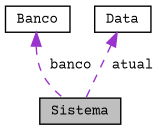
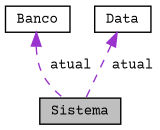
edge "Sistema" -> "Banco": label " banco" -> " atual"
